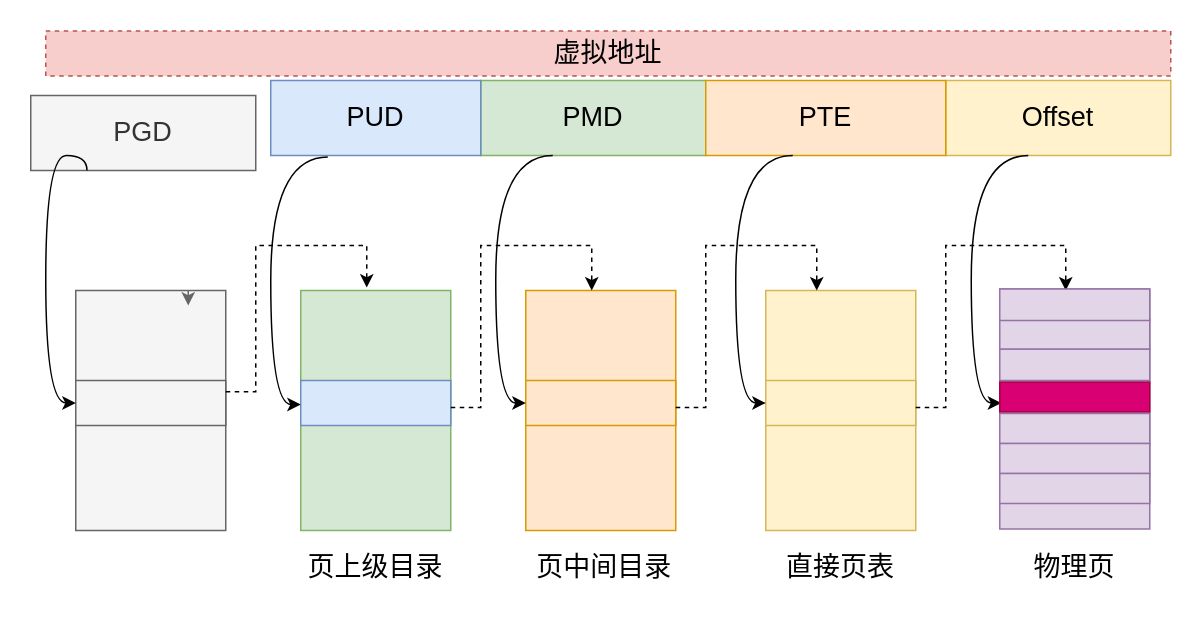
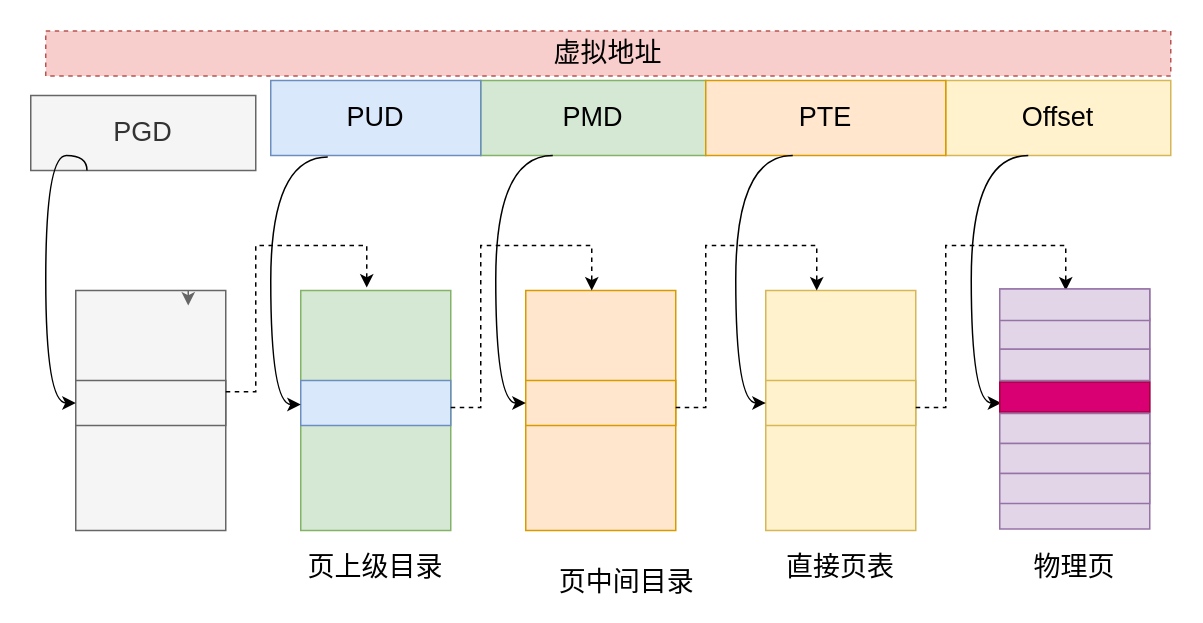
node "页中间目录": moved (605, 568) -> (627, 583)
